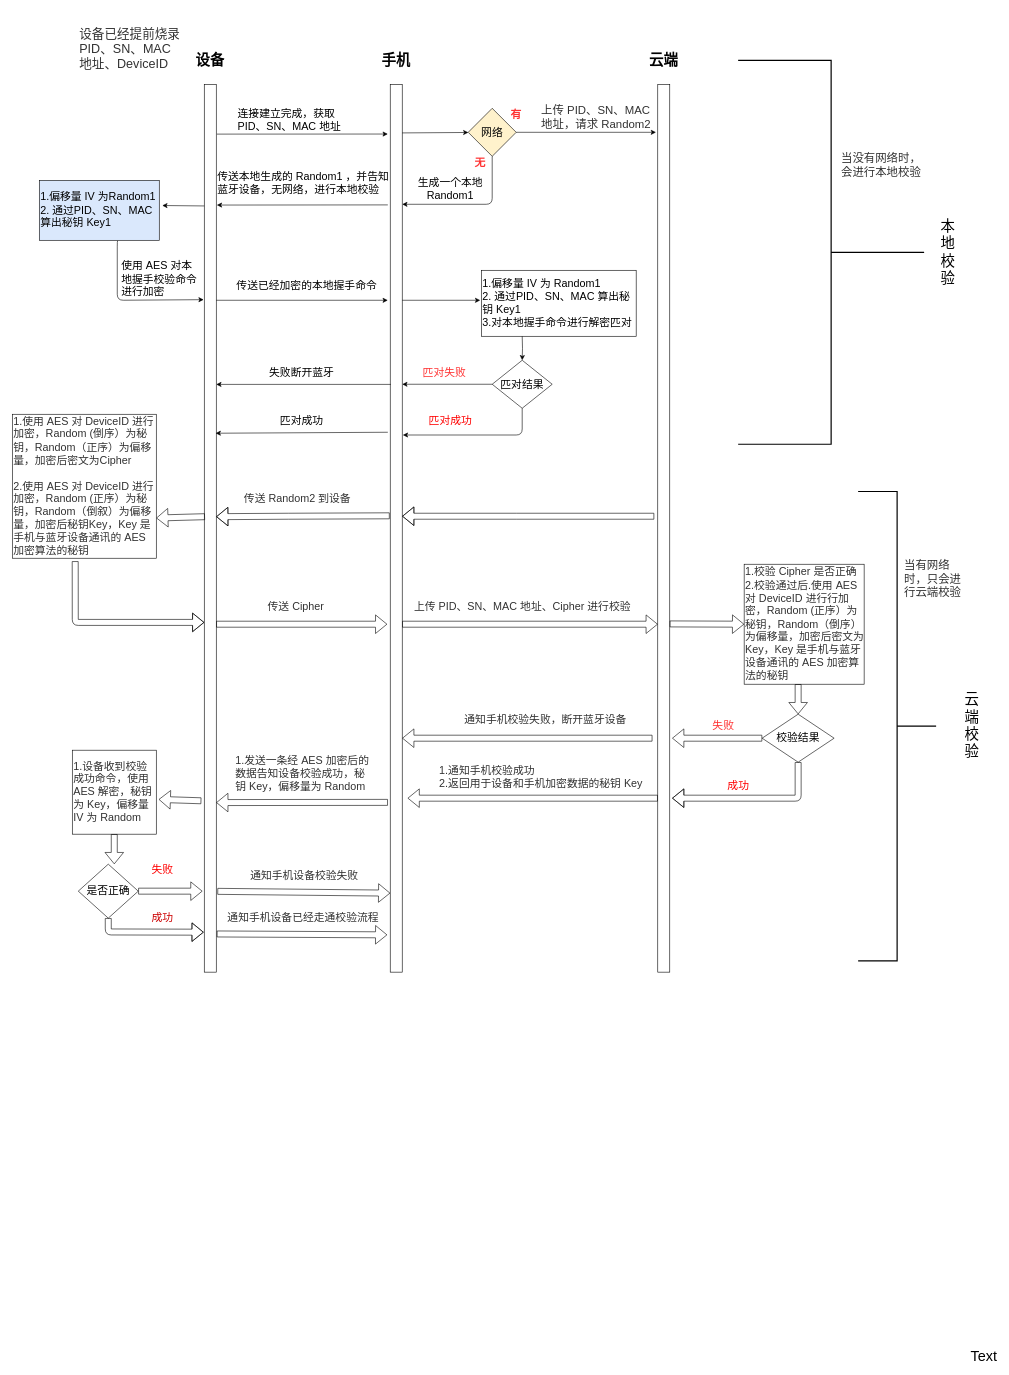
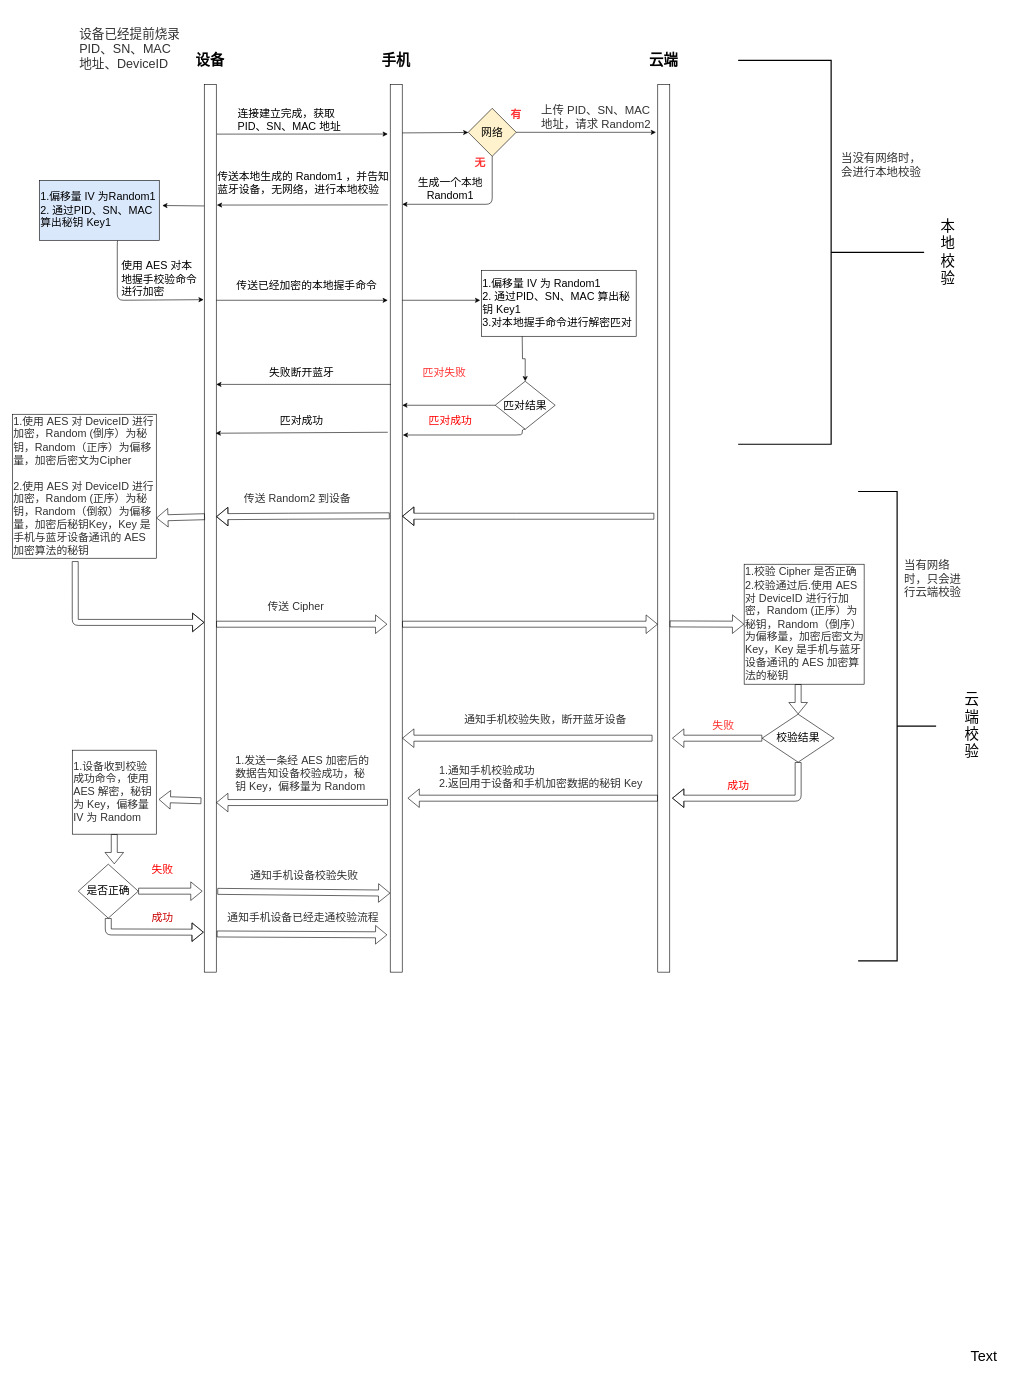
node "匹对结果": moved (522, 384) -> (525, 405)
node "上传 PID、SN、MAC 地址、Cipher 进行校验": removed
